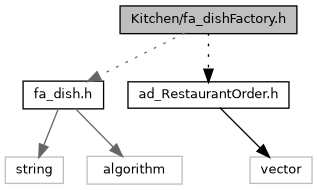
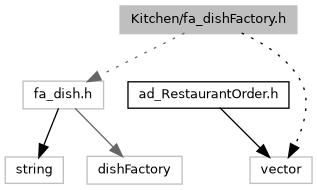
node "Kitchen/fa_dishFactory.h": color black -> grey75
edge "Kitchen/fa_dishFactory.h" -> "ad_RestaurantOrder.h": now "Kitchen/fa_dishFactory.h" -> "vector"
node "fa_dish.h": color black -> grey75
edge "fa_dish.h" -> "string": color gray40 -> black
node "algorithm": label "algorithm" -> "dishFactory"
